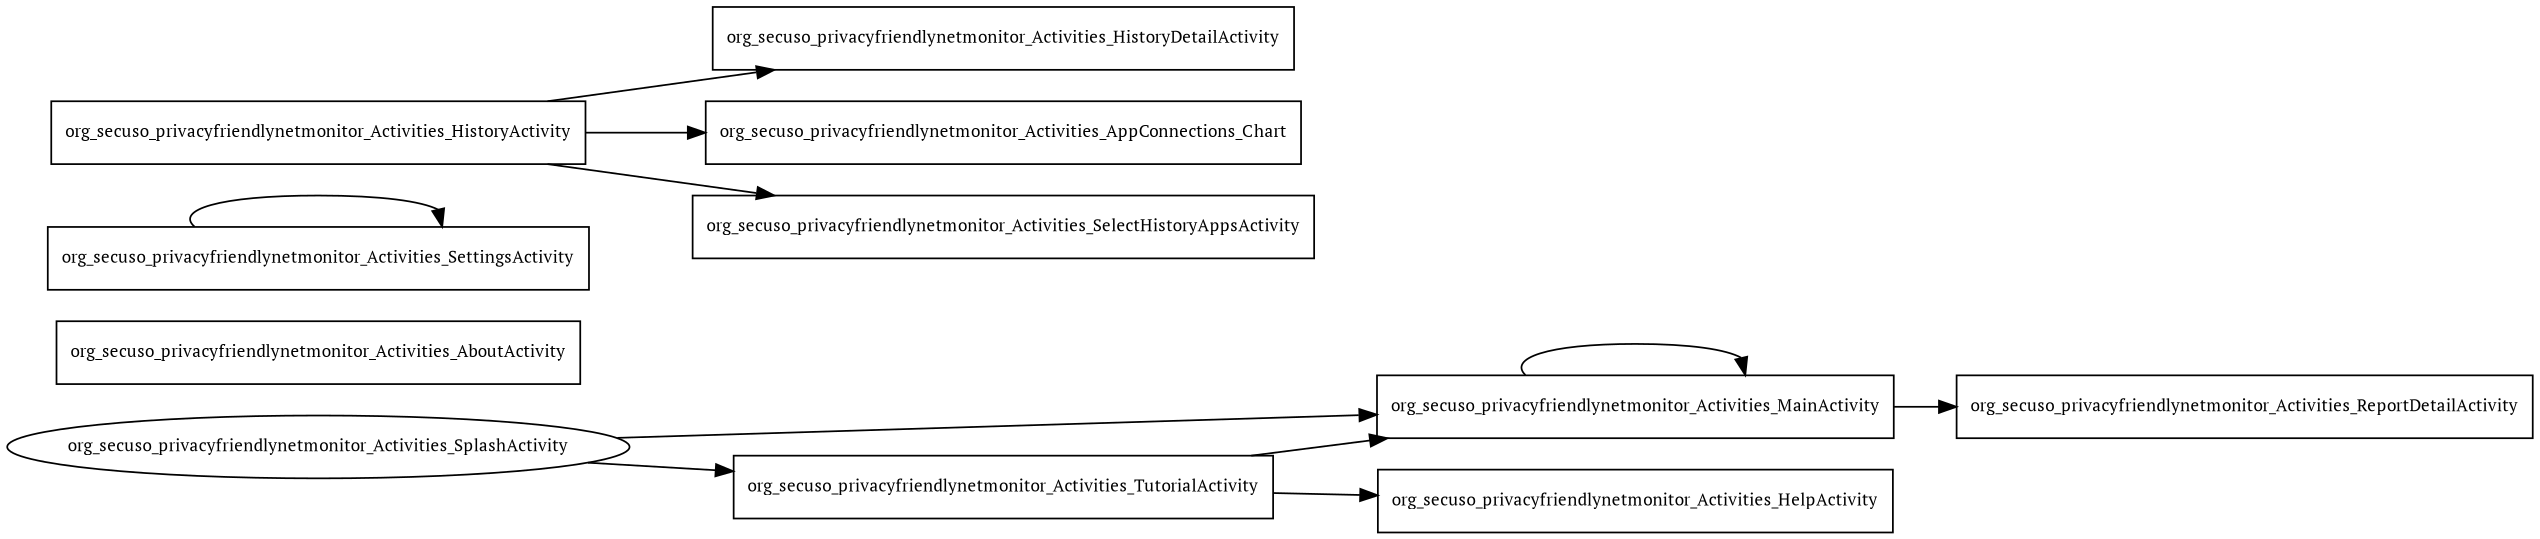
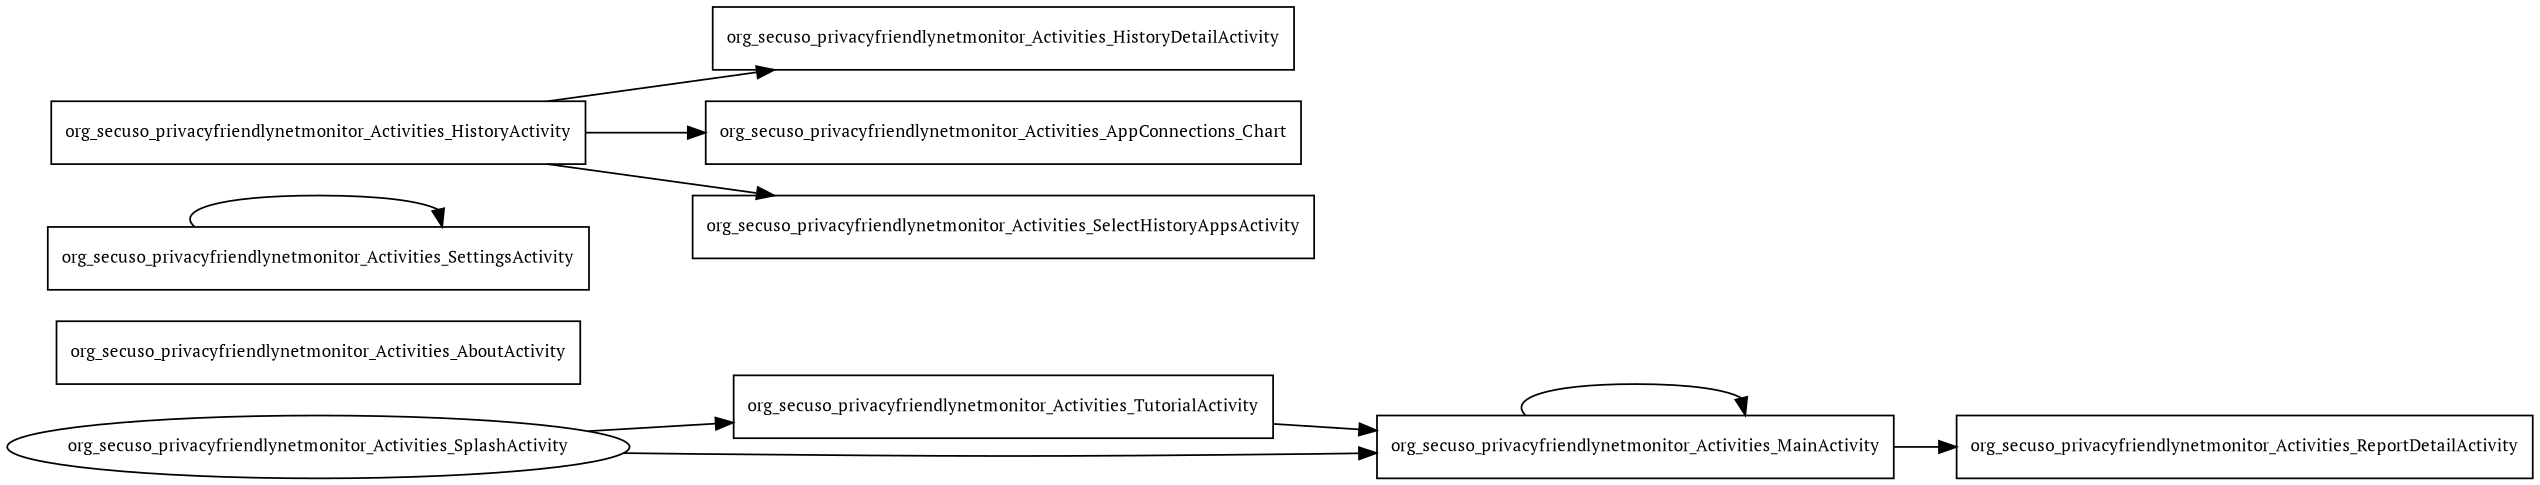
node "org_secuso_privacyfriendlynetmonitor_Activities_HelpActivity": removed
